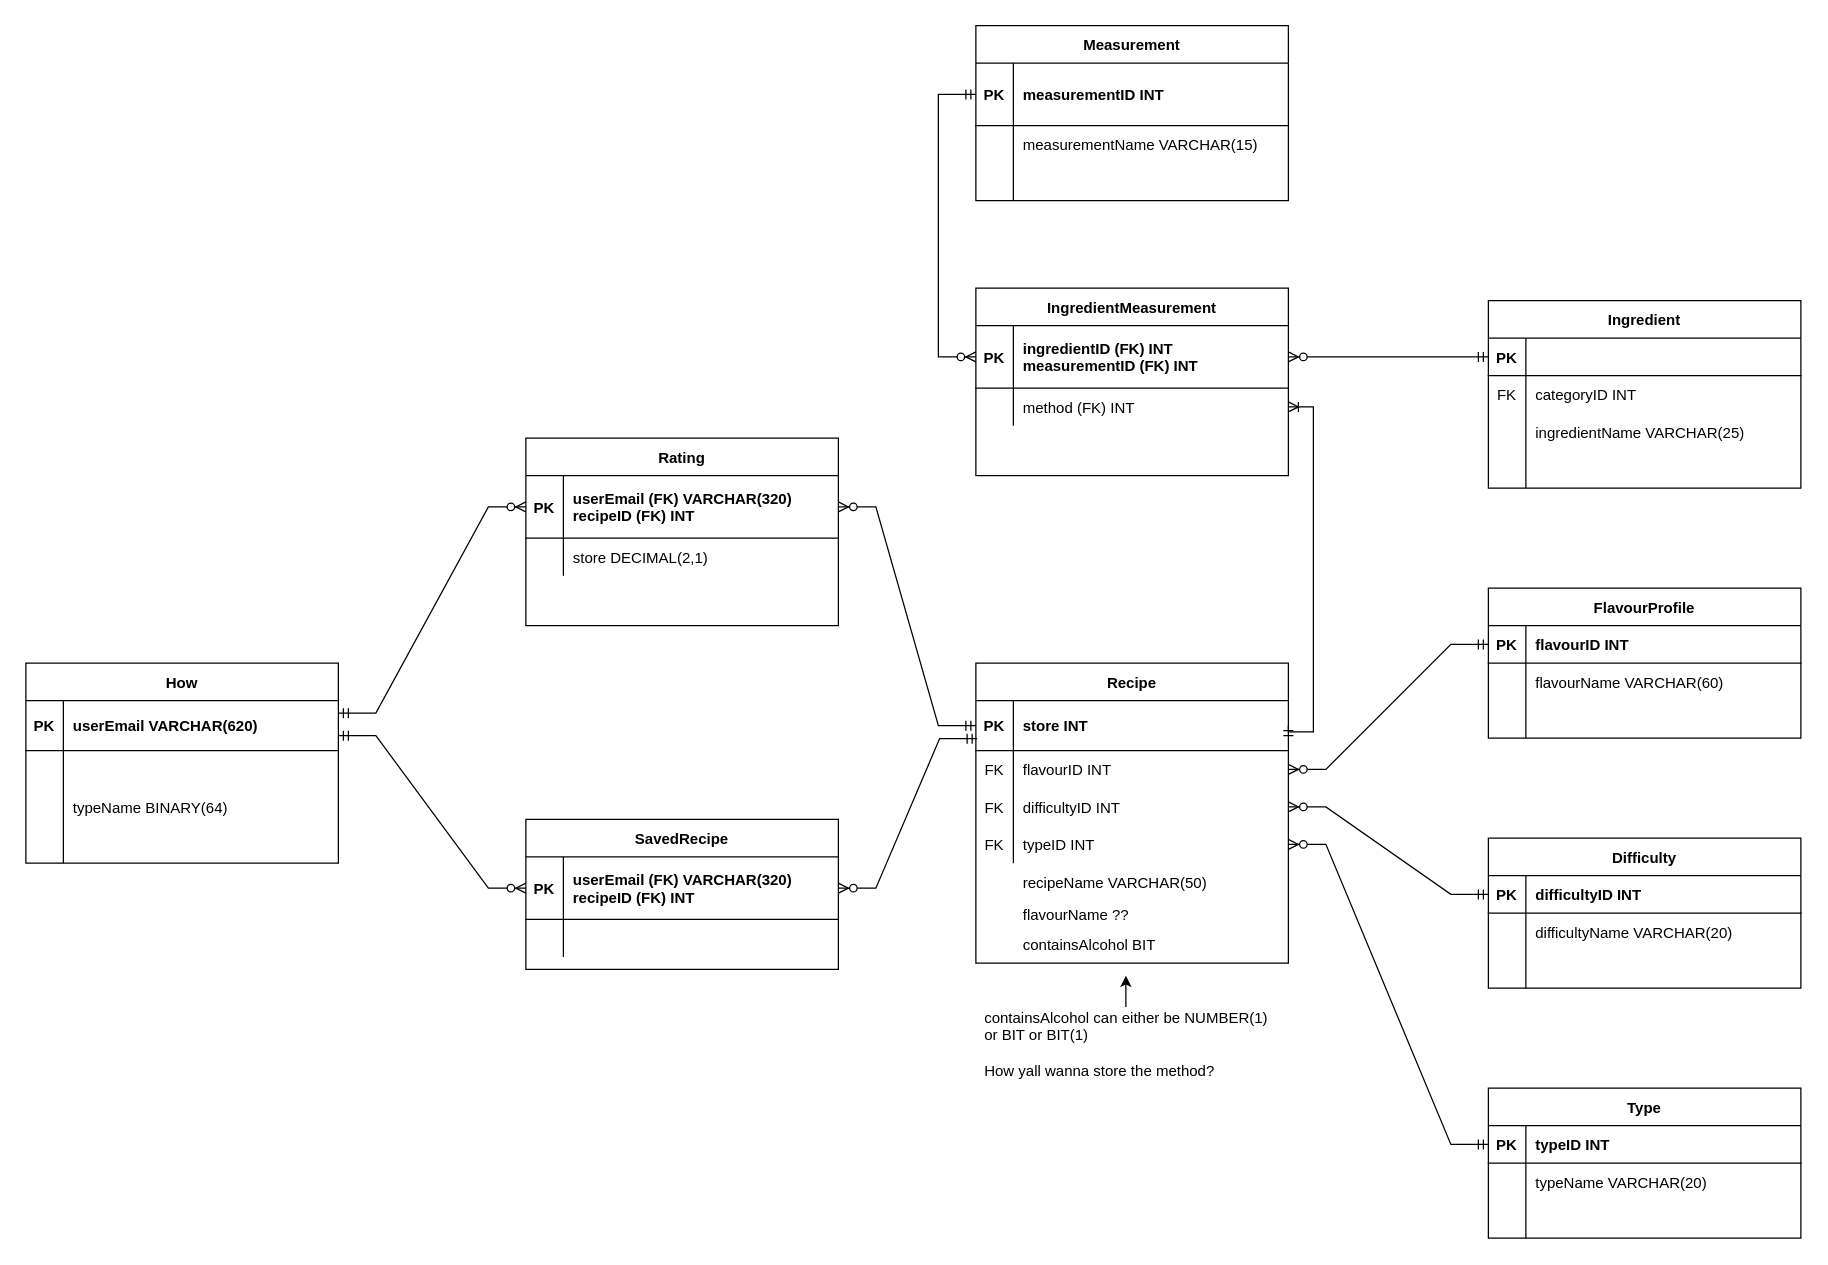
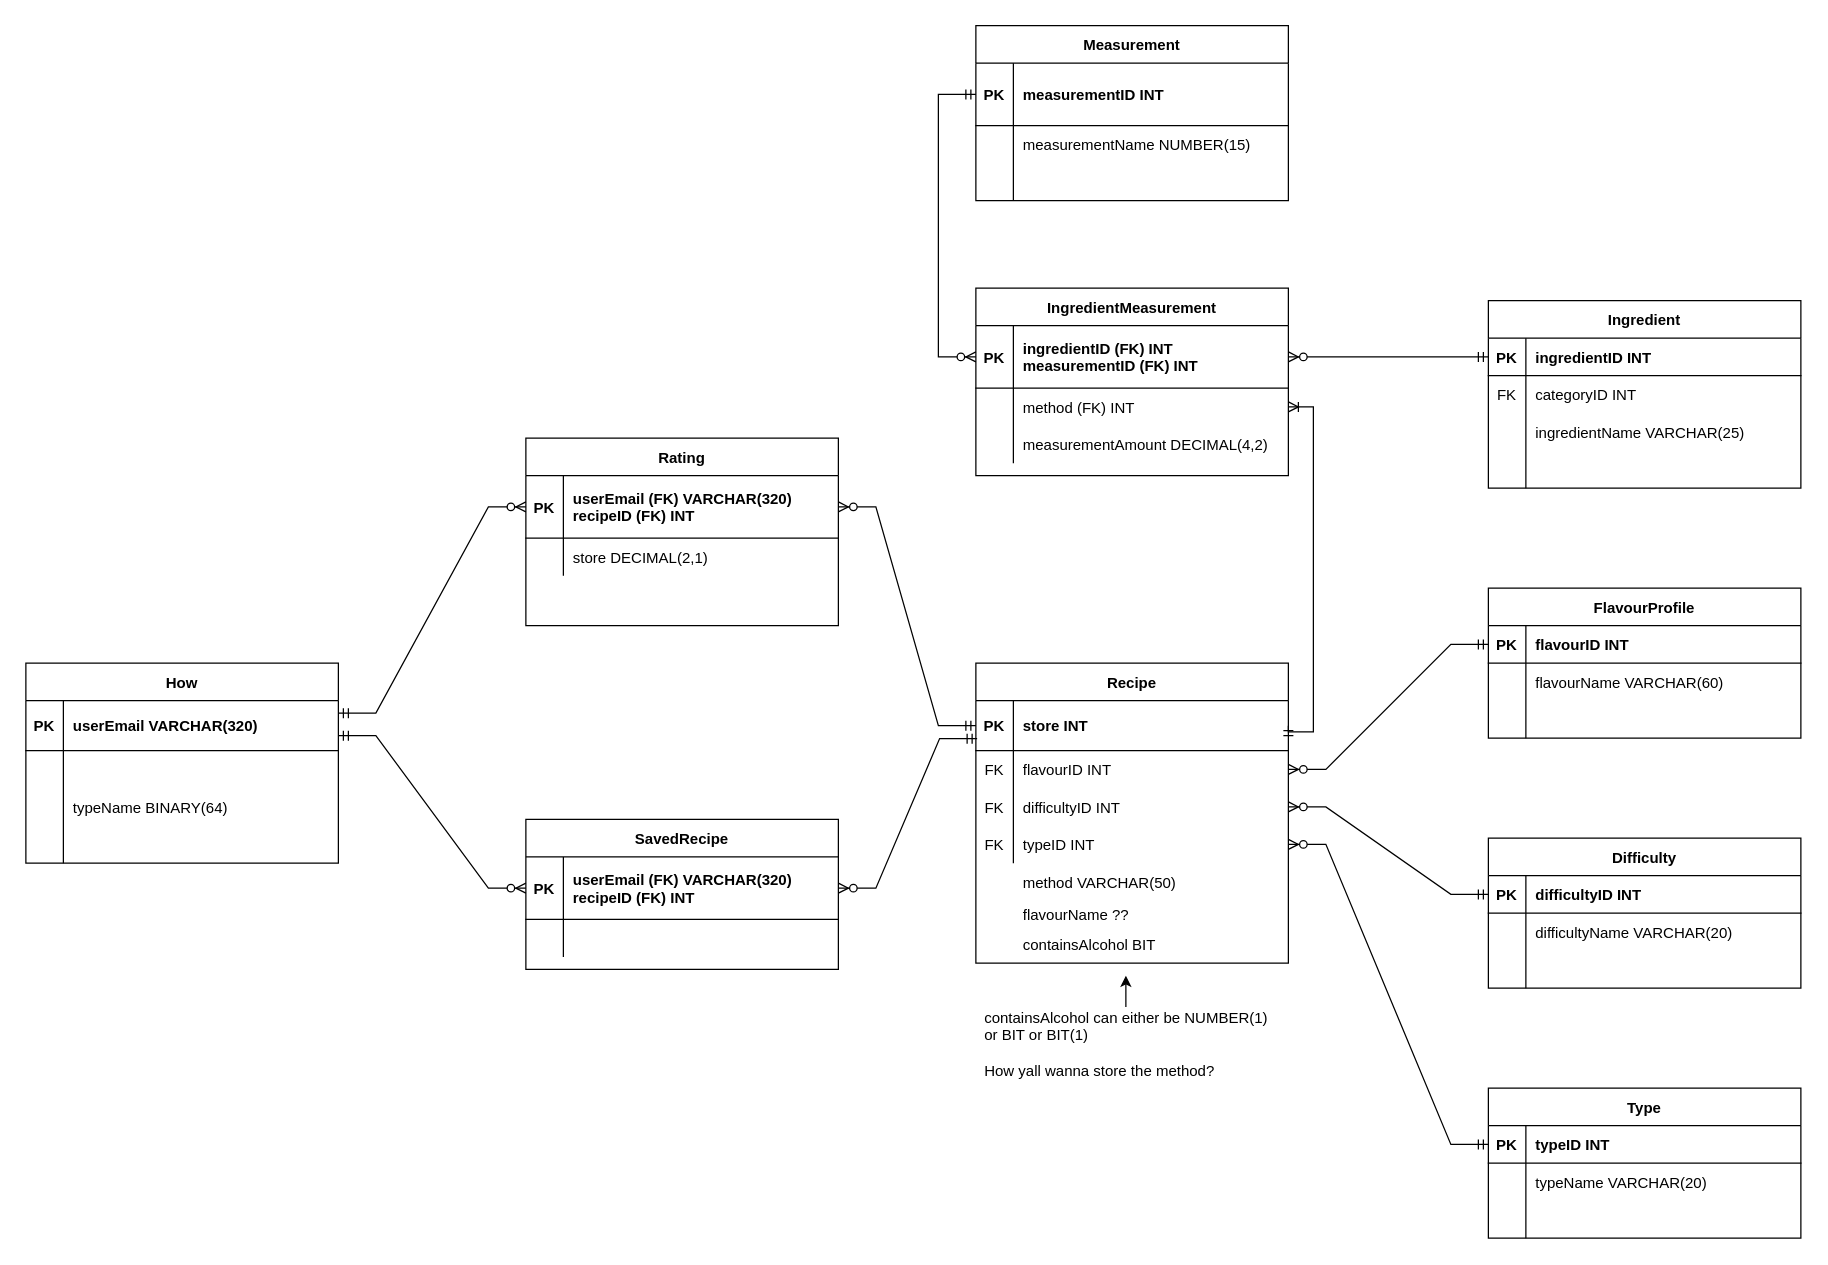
node "measurementName VARCHAR(15)": label "measurementName VARCHAR(15)" -> "measurementName NUMBER(15)"
node "ingredientID INT": added
node "measurementAmount DECIMAL(4,2)": added
node "userEmail VARCHAR(620)": label "userEmail VARCHAR(620)" -> "userEmail VARCHAR(320)"
node "recipeName VARCHAR(50)": label "recipeName VARCHAR(50)" -> "method VARCHAR(50)"
